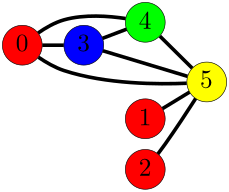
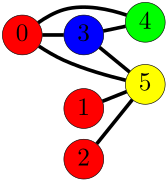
edge "4" -- "5": removed
